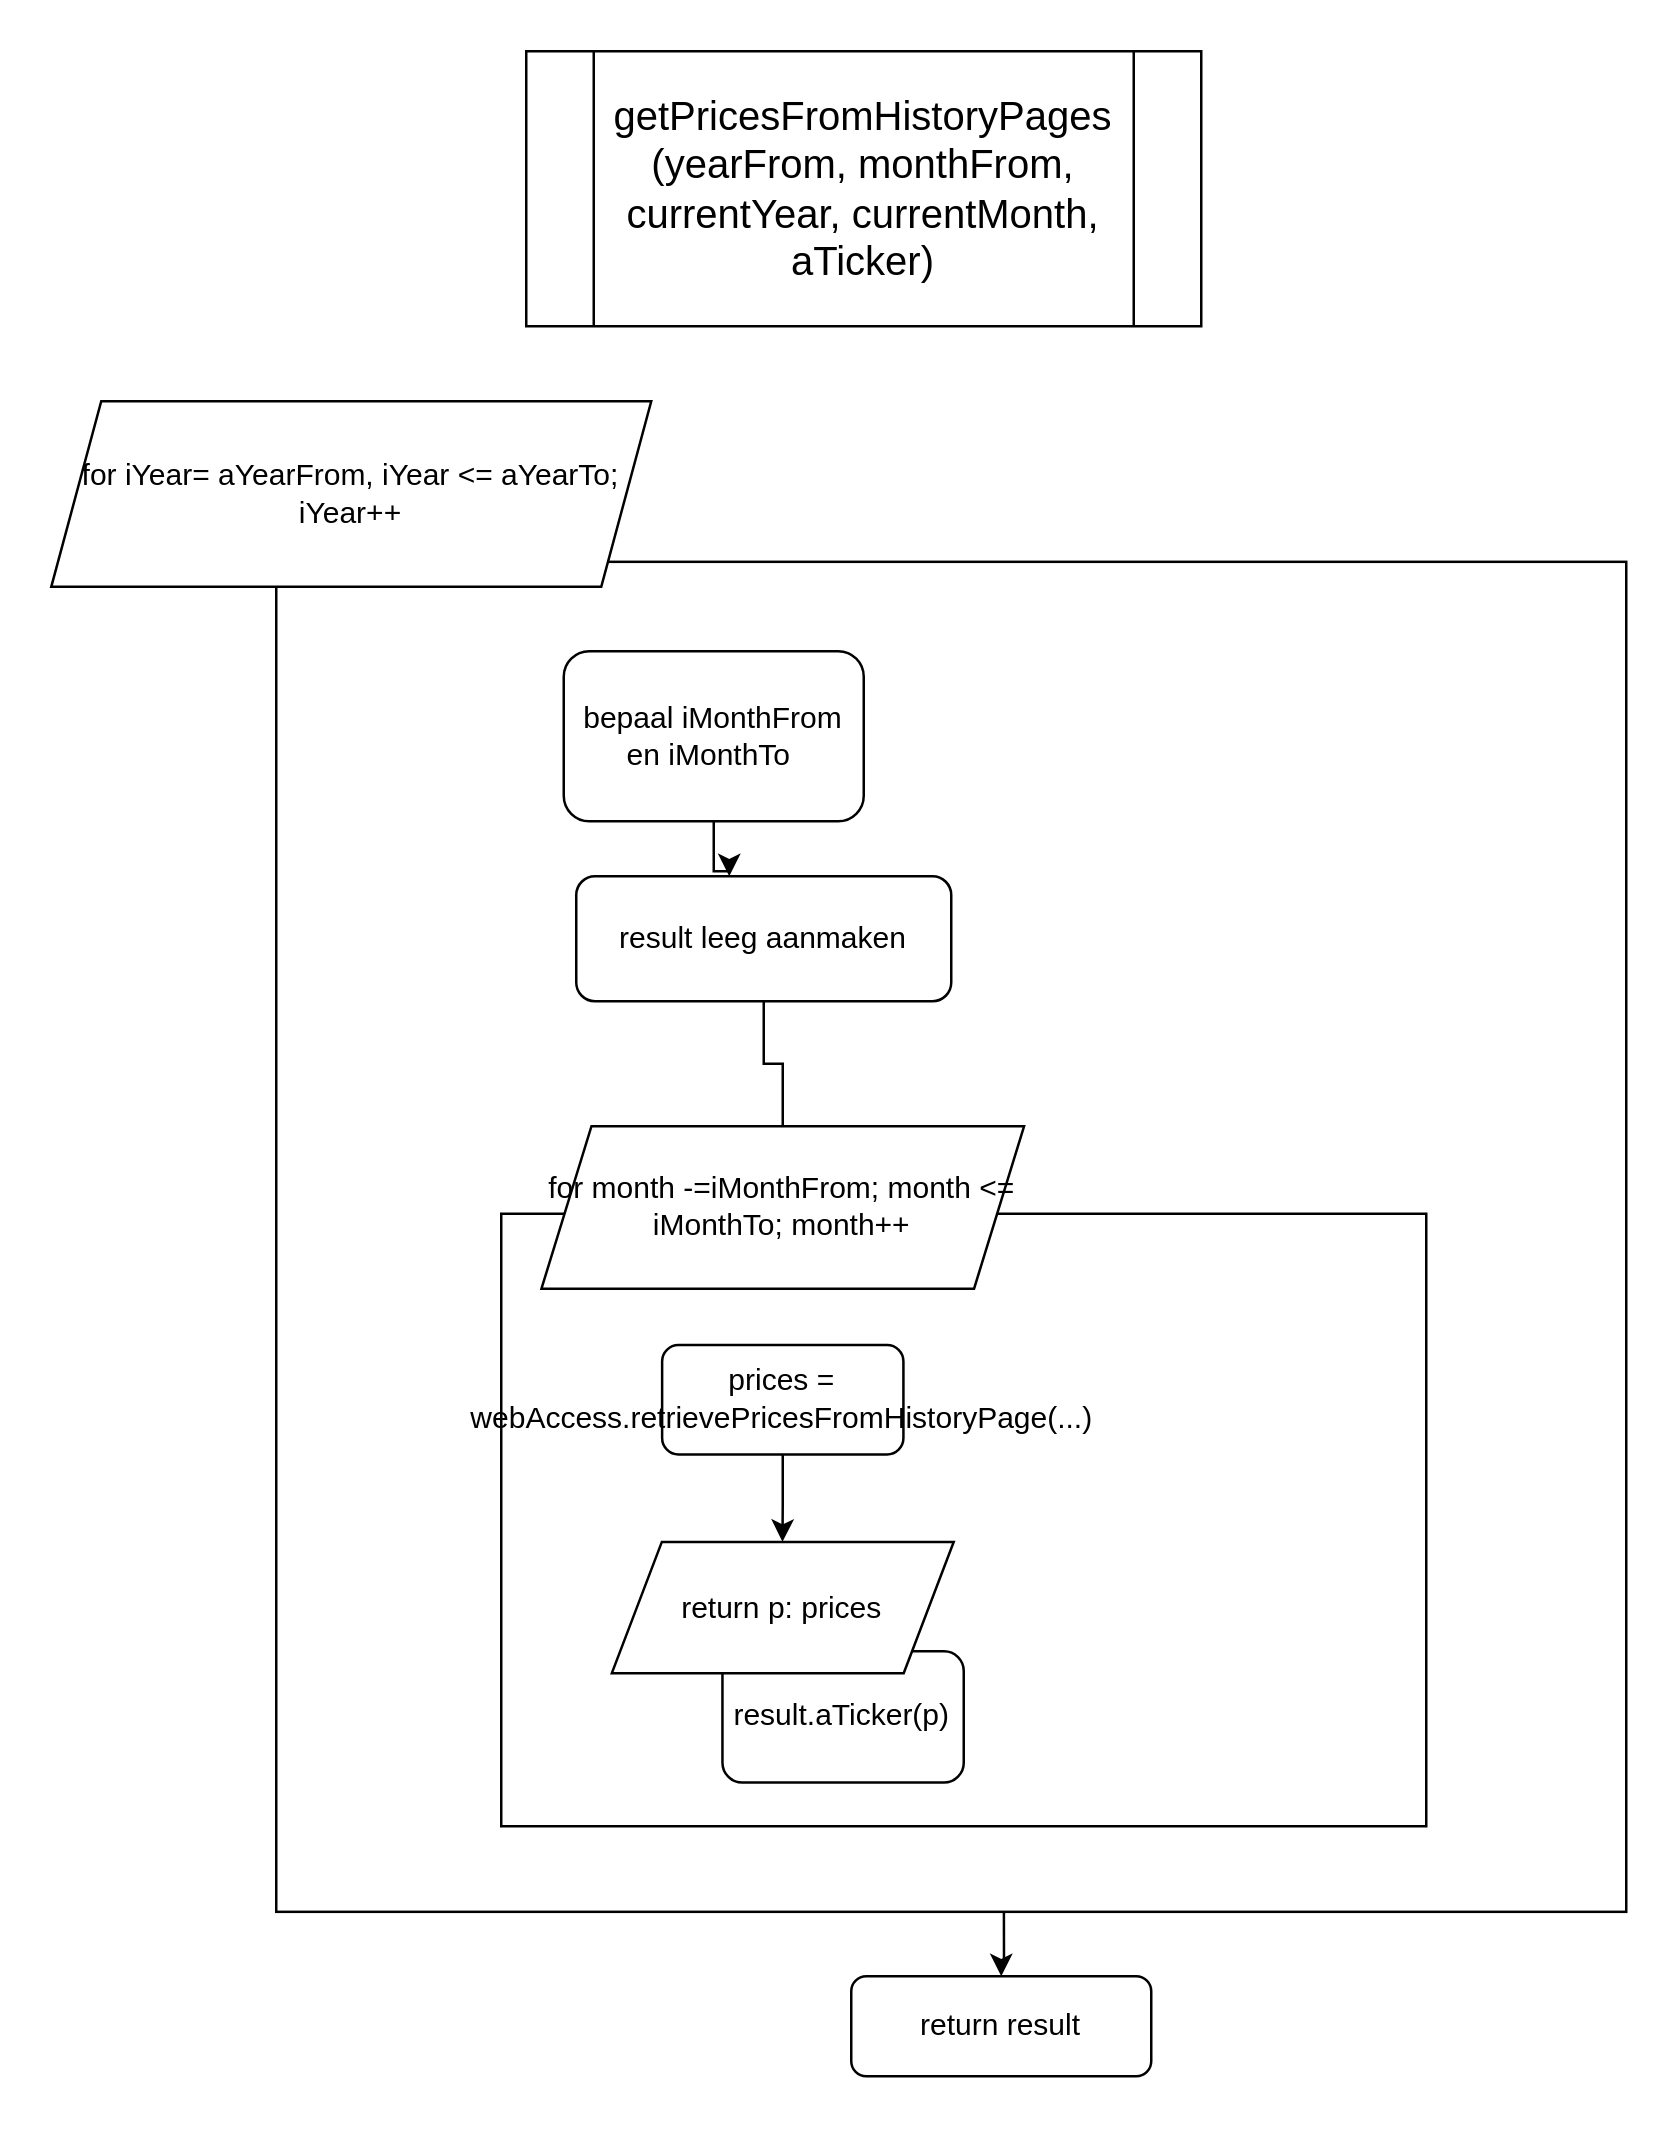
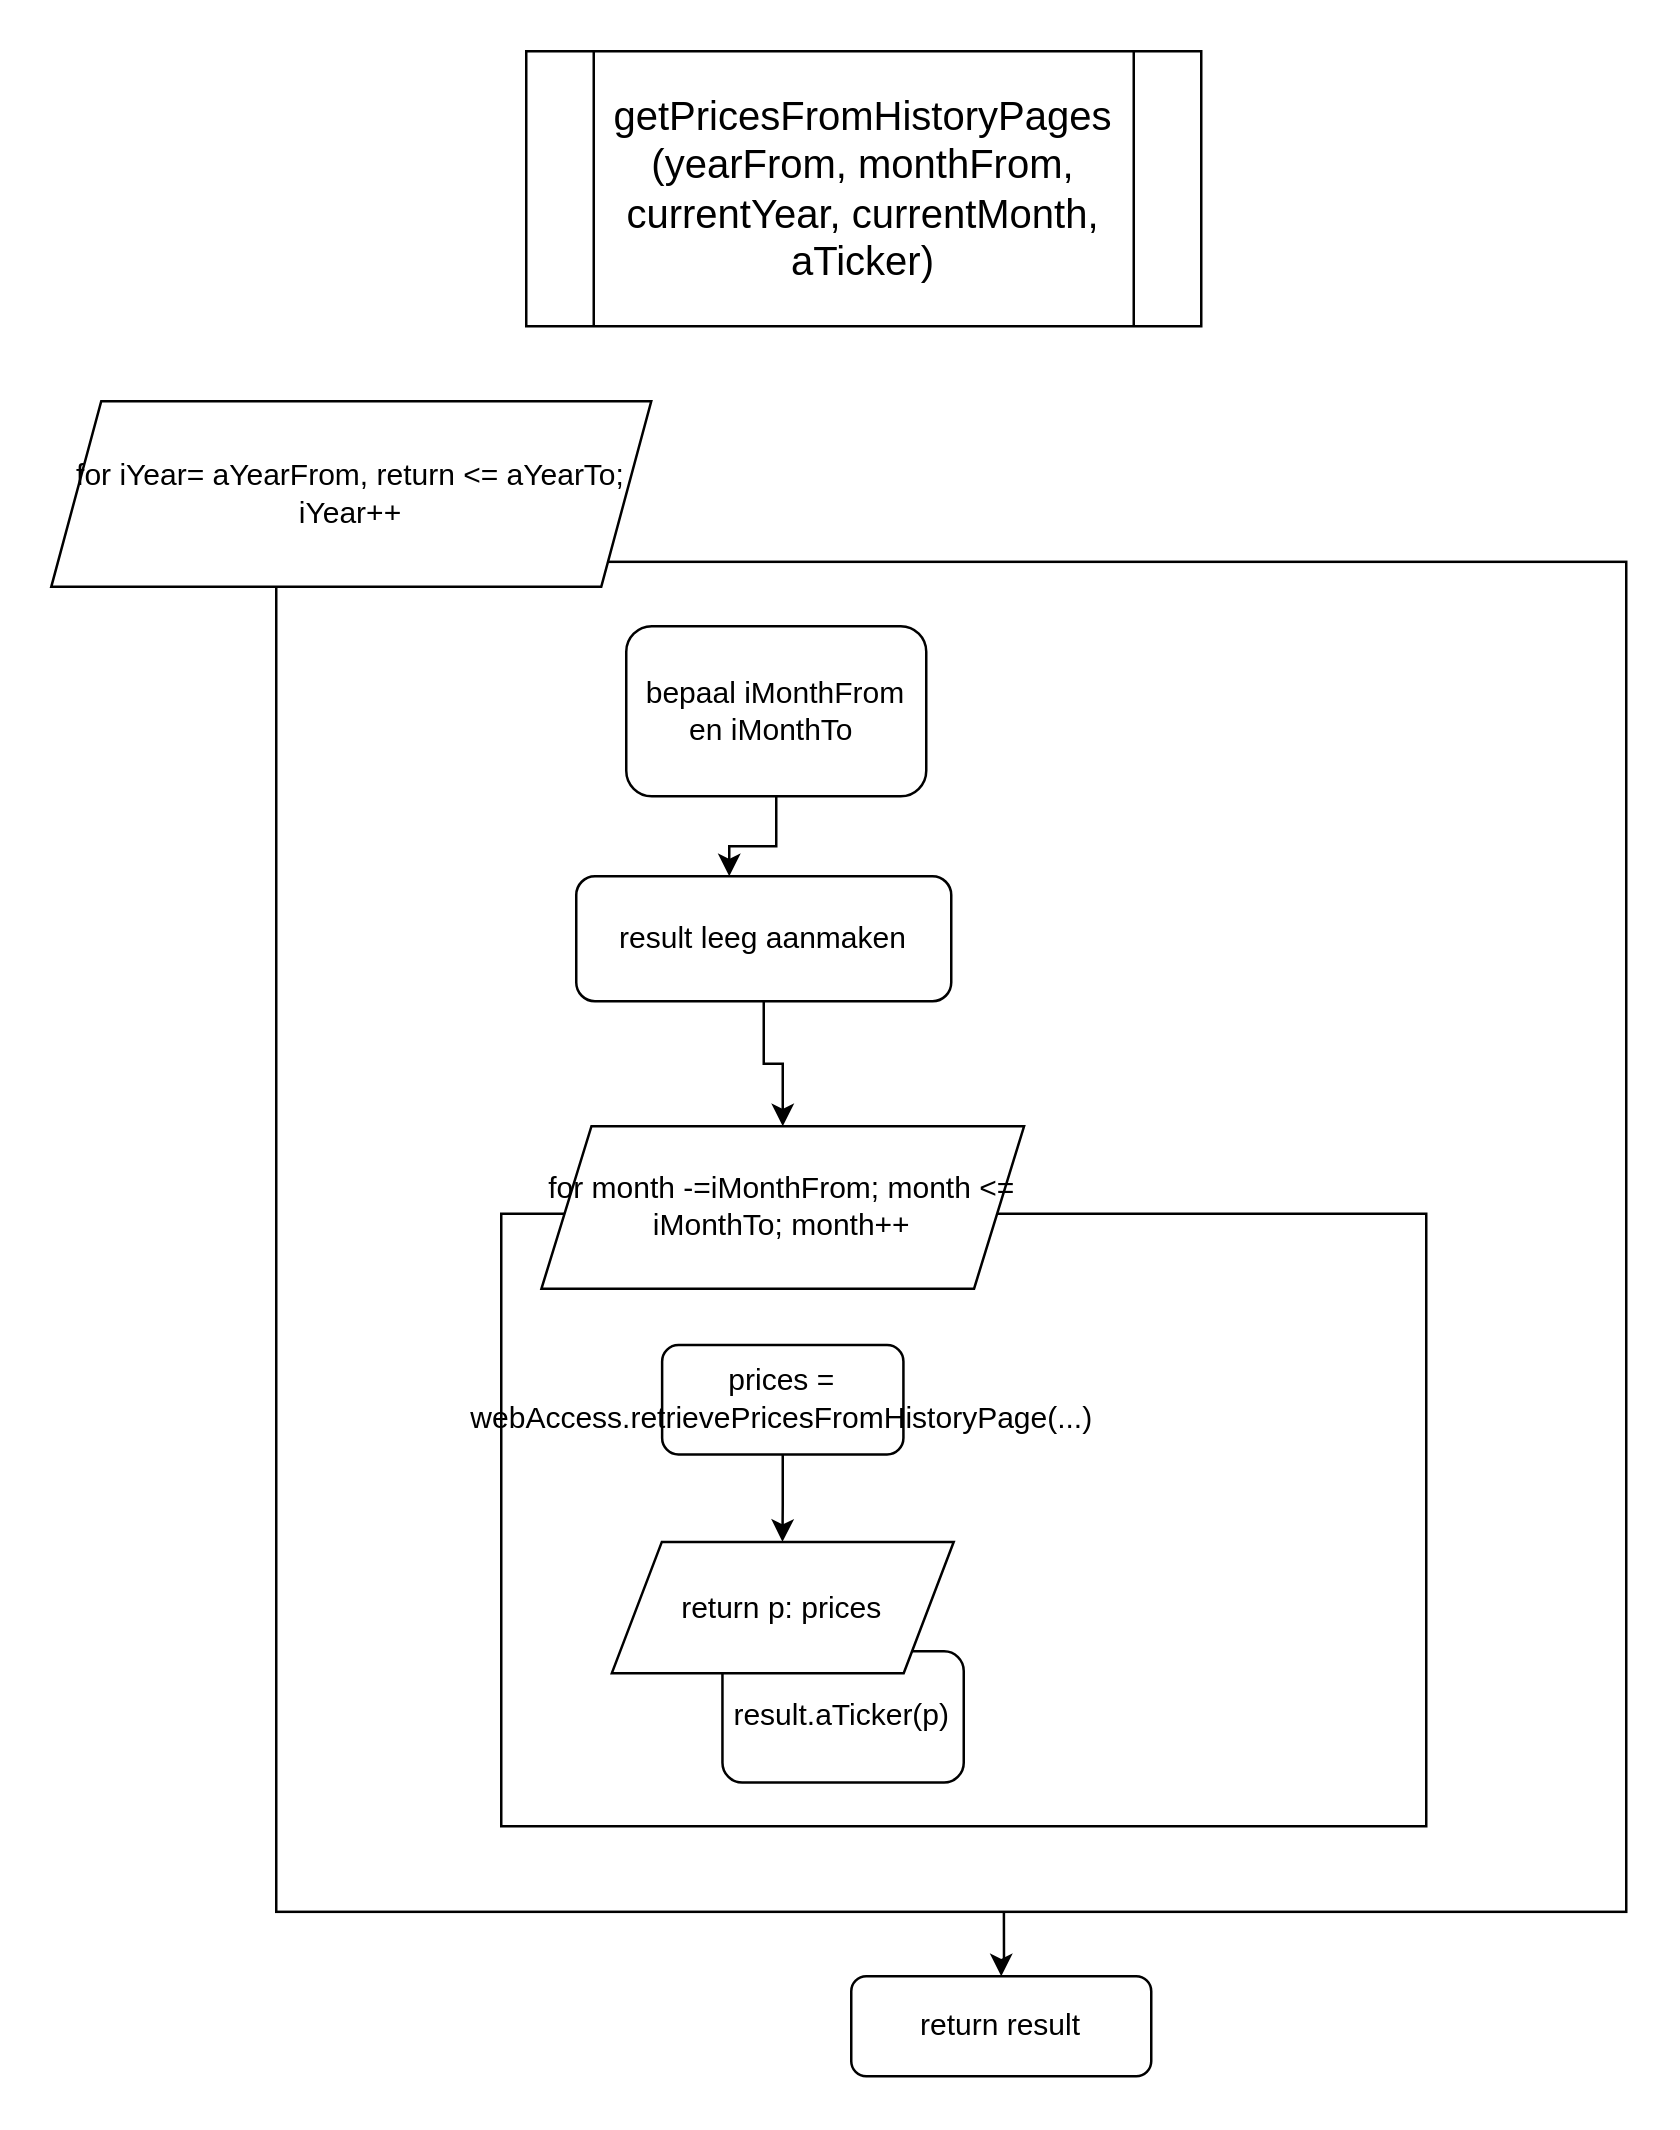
node "for iYear= aYearFrom, iYear <= aYearTo; iYear++": label "for iYear= aYearFrom, iYear <= aYearTo; iYear++" -> "for iYear= aYearFrom, return <= aYearTo; iYear++"
node "bepaal iMonthFrom en iMonthTo": moved (714, 736) -> (776, 711)
edge "result leeg aanmaken" -- "for month -=iMonthFrom; month <= iMonthTo; month++": arrowhead none -> classic
